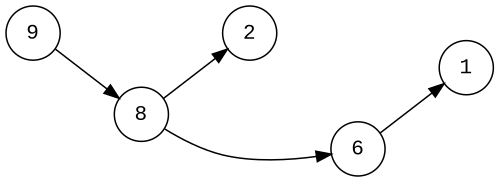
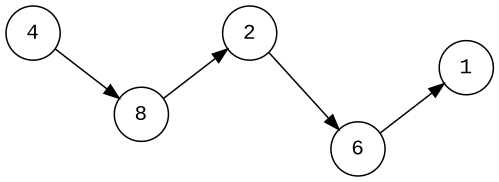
node "9": label "9" -> "4"
edge "8" -> "6": now "2" -> "6"
